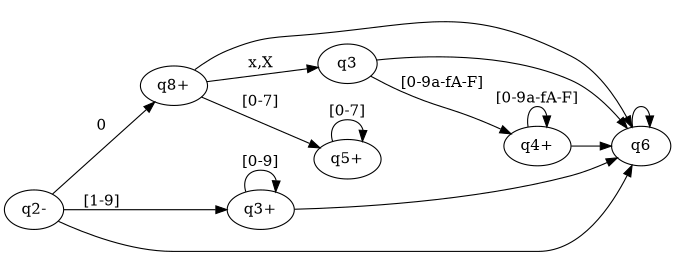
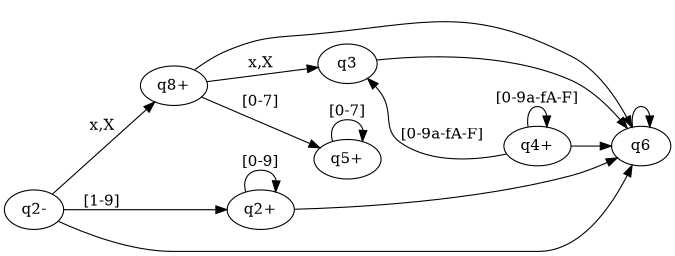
edge "q3" -> "q4+": reversed
edge "q2-" -> "q8+": label "0" -> "x,X"
node "q3+": label "q3+" -> "q2+"
